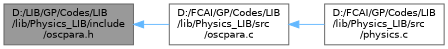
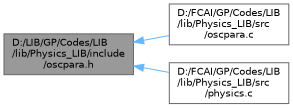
edge "D:/FCAI/GP/Codes/LIB /lib/Physics_LIB/src /physics.c" -> "D:/FCAI/GP/Codes/LIB /lib/Physics_LIB/src /oscpara.c": now "D:/FCAI/GP/Codes/LIB /lib/Physics_LIB/src /physics.c" -> "D:/LIB/GP/Codes/LIB /lib/Physics_LIB/include /oscpara.h"
